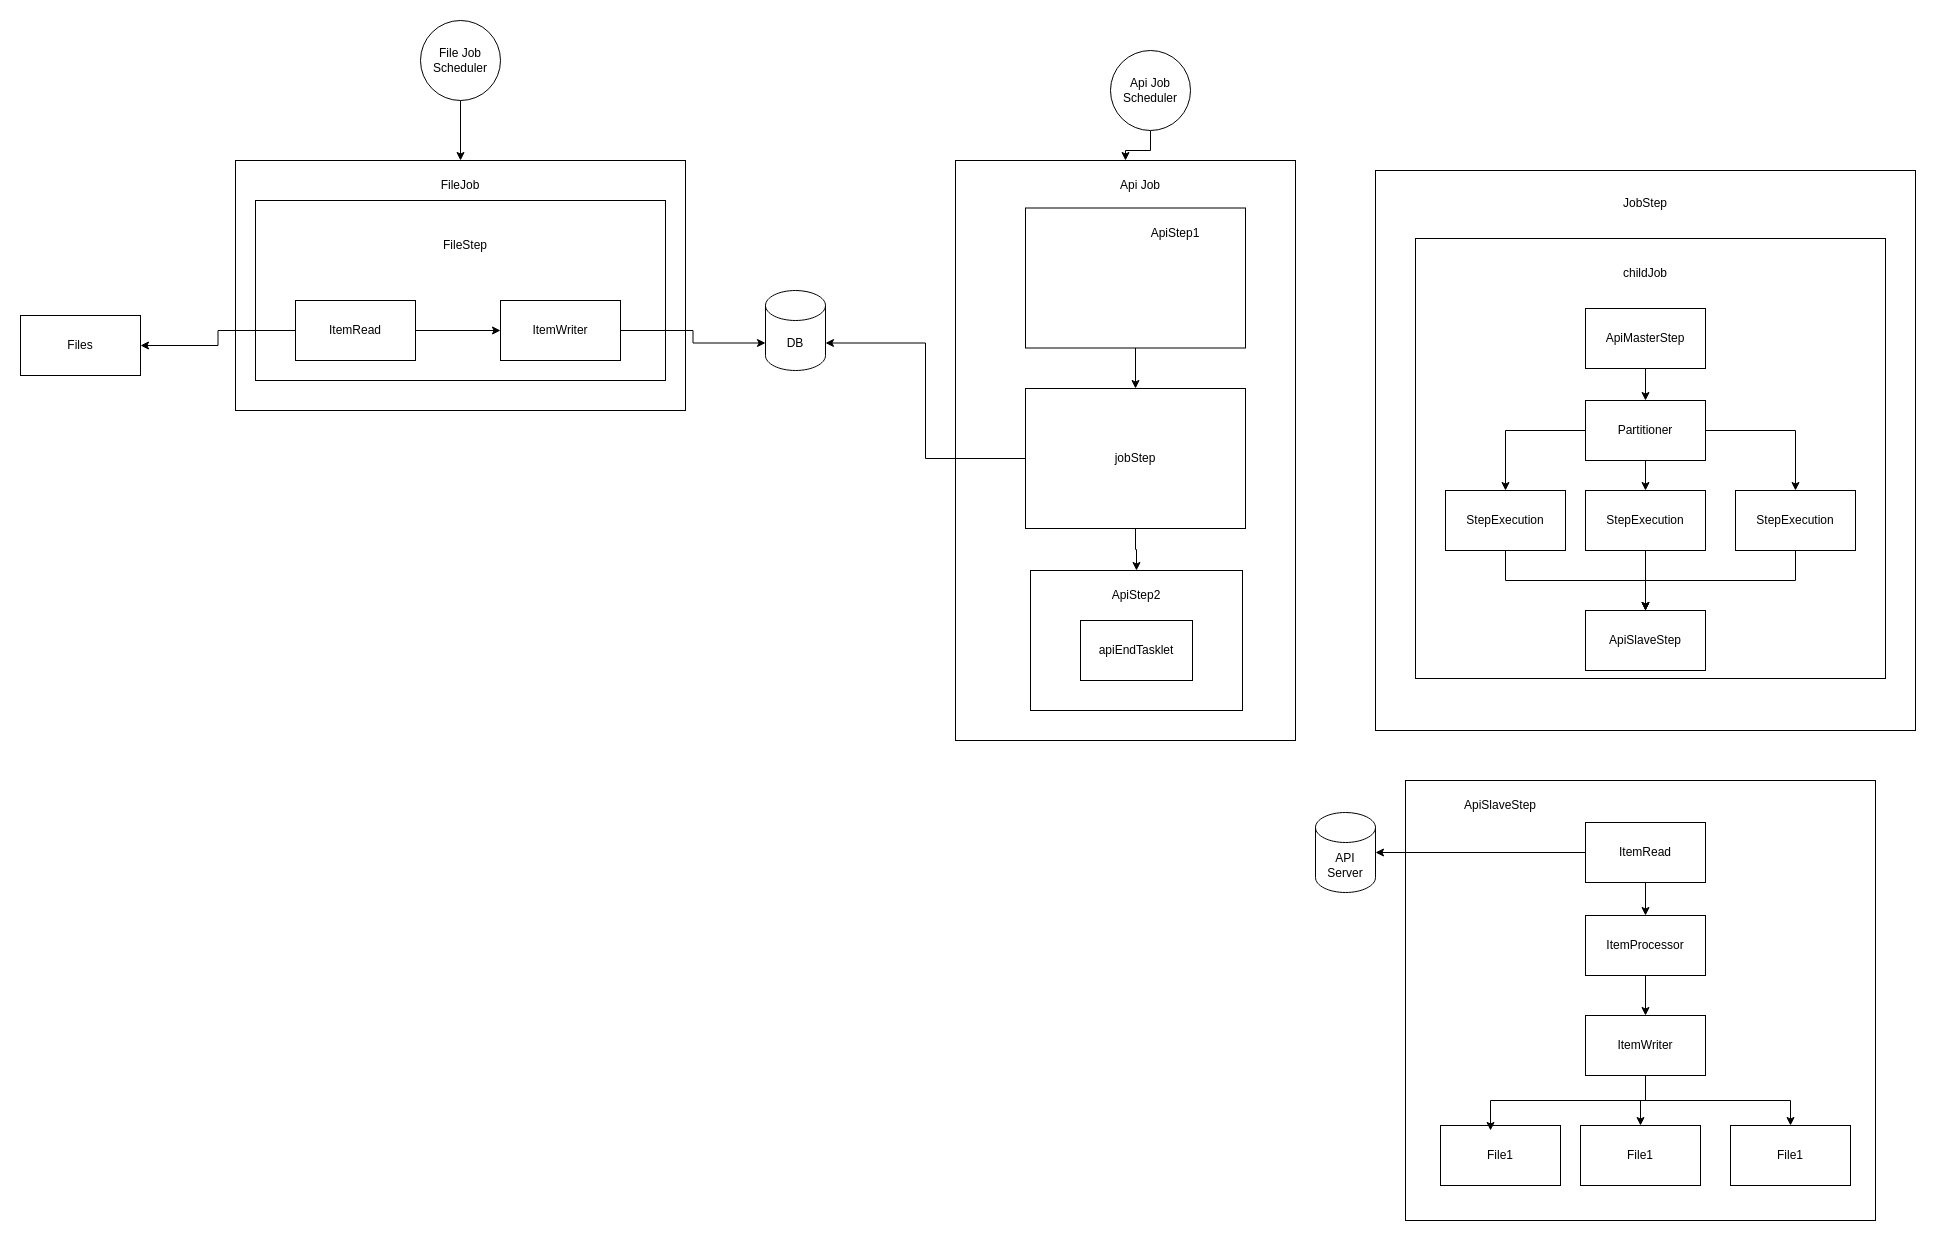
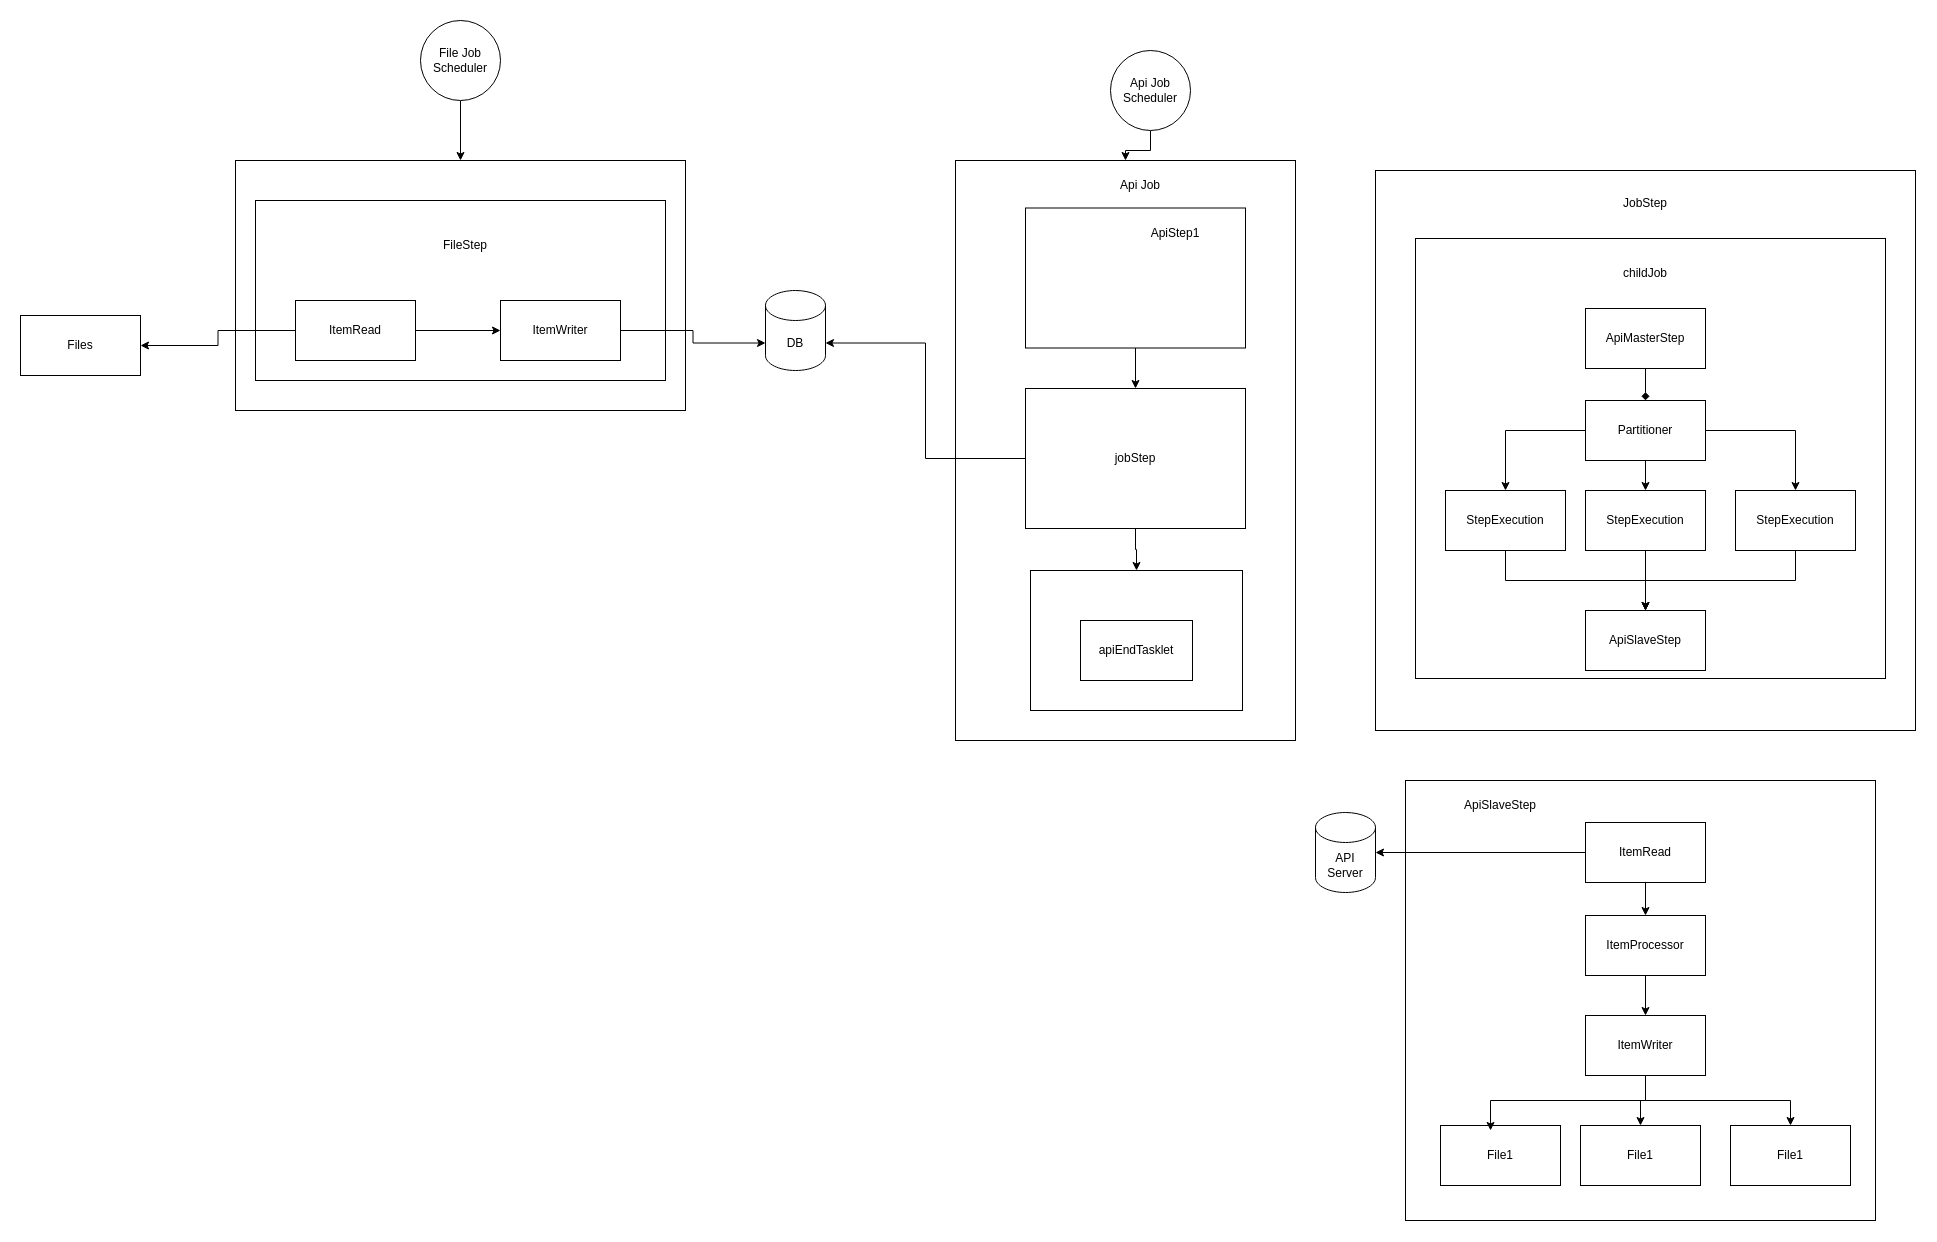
node "FileJob": removed
edge "ApiMasterStep" -> "Partitioner": arrowhead classic -> diamond
node "ApiStep2": removed
